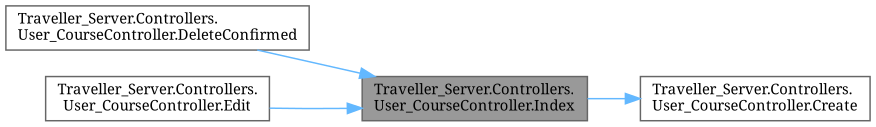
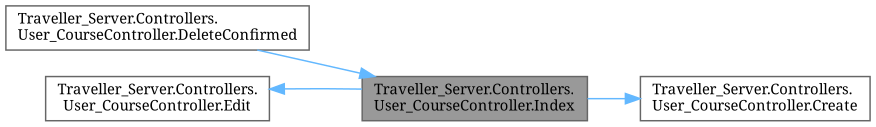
edge "Traveller_Server.Controllers. User_CourseController.Edit" -> "Traveller_Server.Controllers. User_CourseController.Index": reversed
